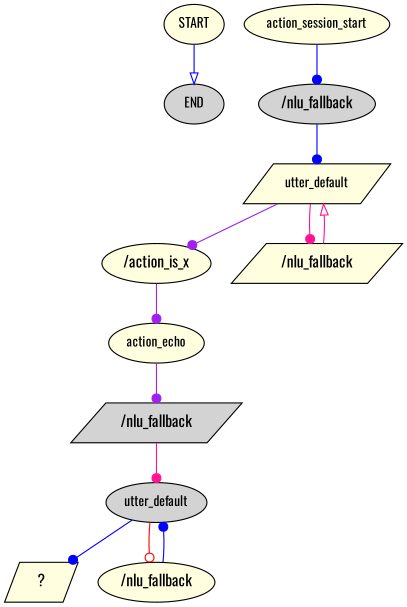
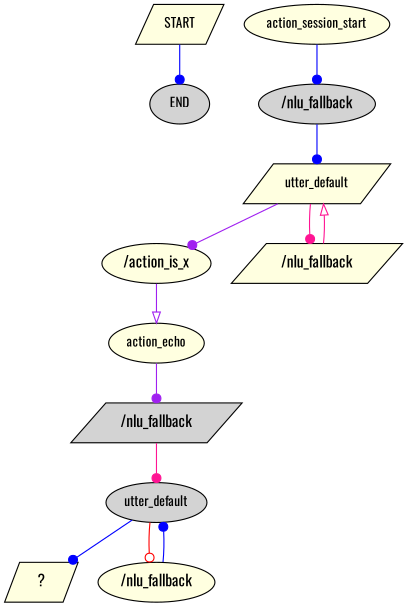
node "START": shape ellipse -> parallelogram
edge "START" -> "END": arrowhead onormal -> dot
edge "/action_is_x" -> "action_echo": arrowhead dot -> onormal
